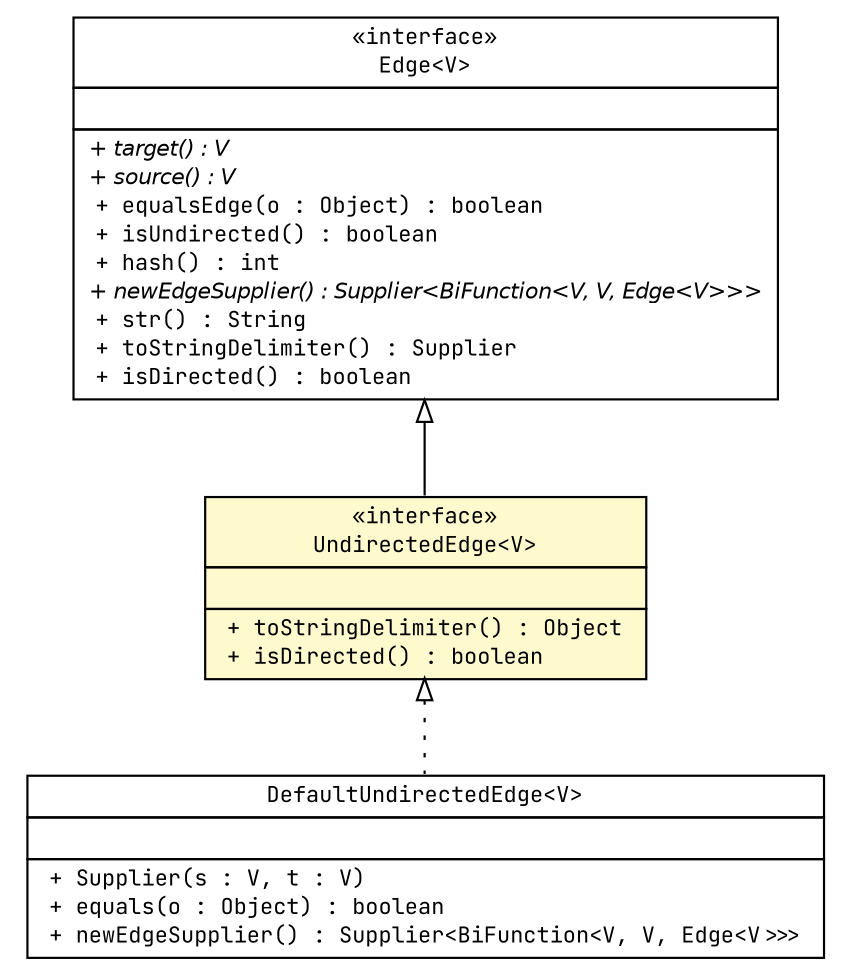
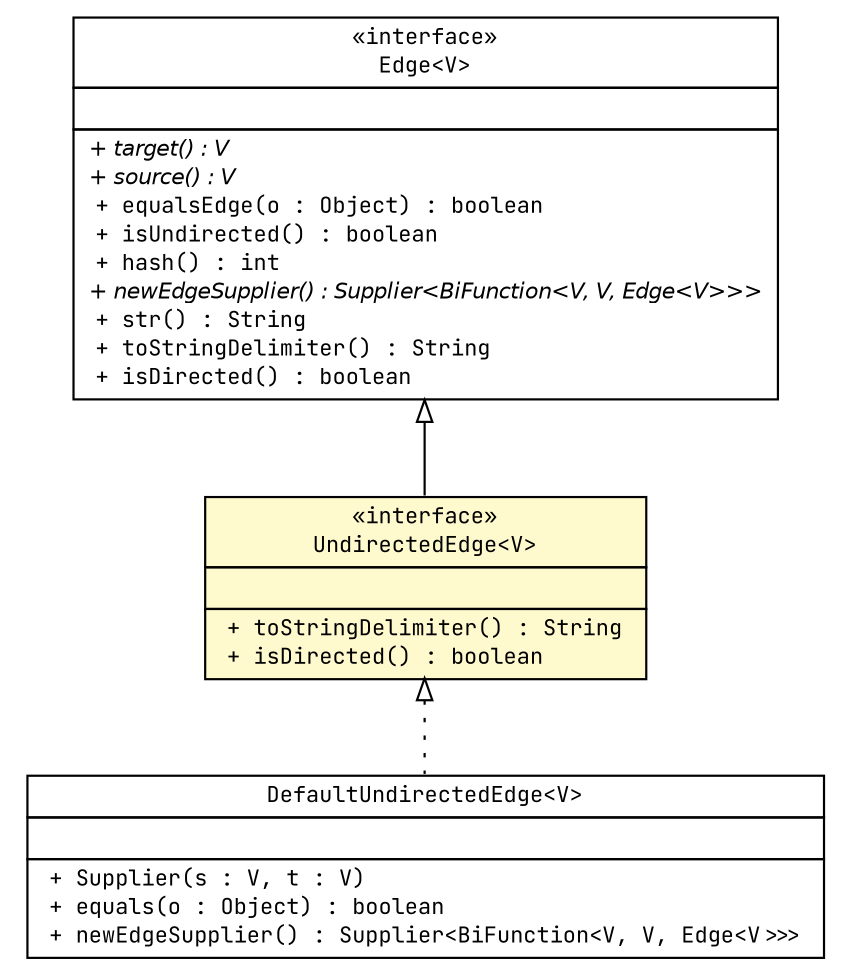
node "Edge<V>": text "+ toStringDelimiter() : Supplier" -> "+ toStringDelimiter() : String"
node "UndirectedEdge<V>": text "+ toStringDelimiter() : Object" -> "+ toStringDelimiter() : String"
